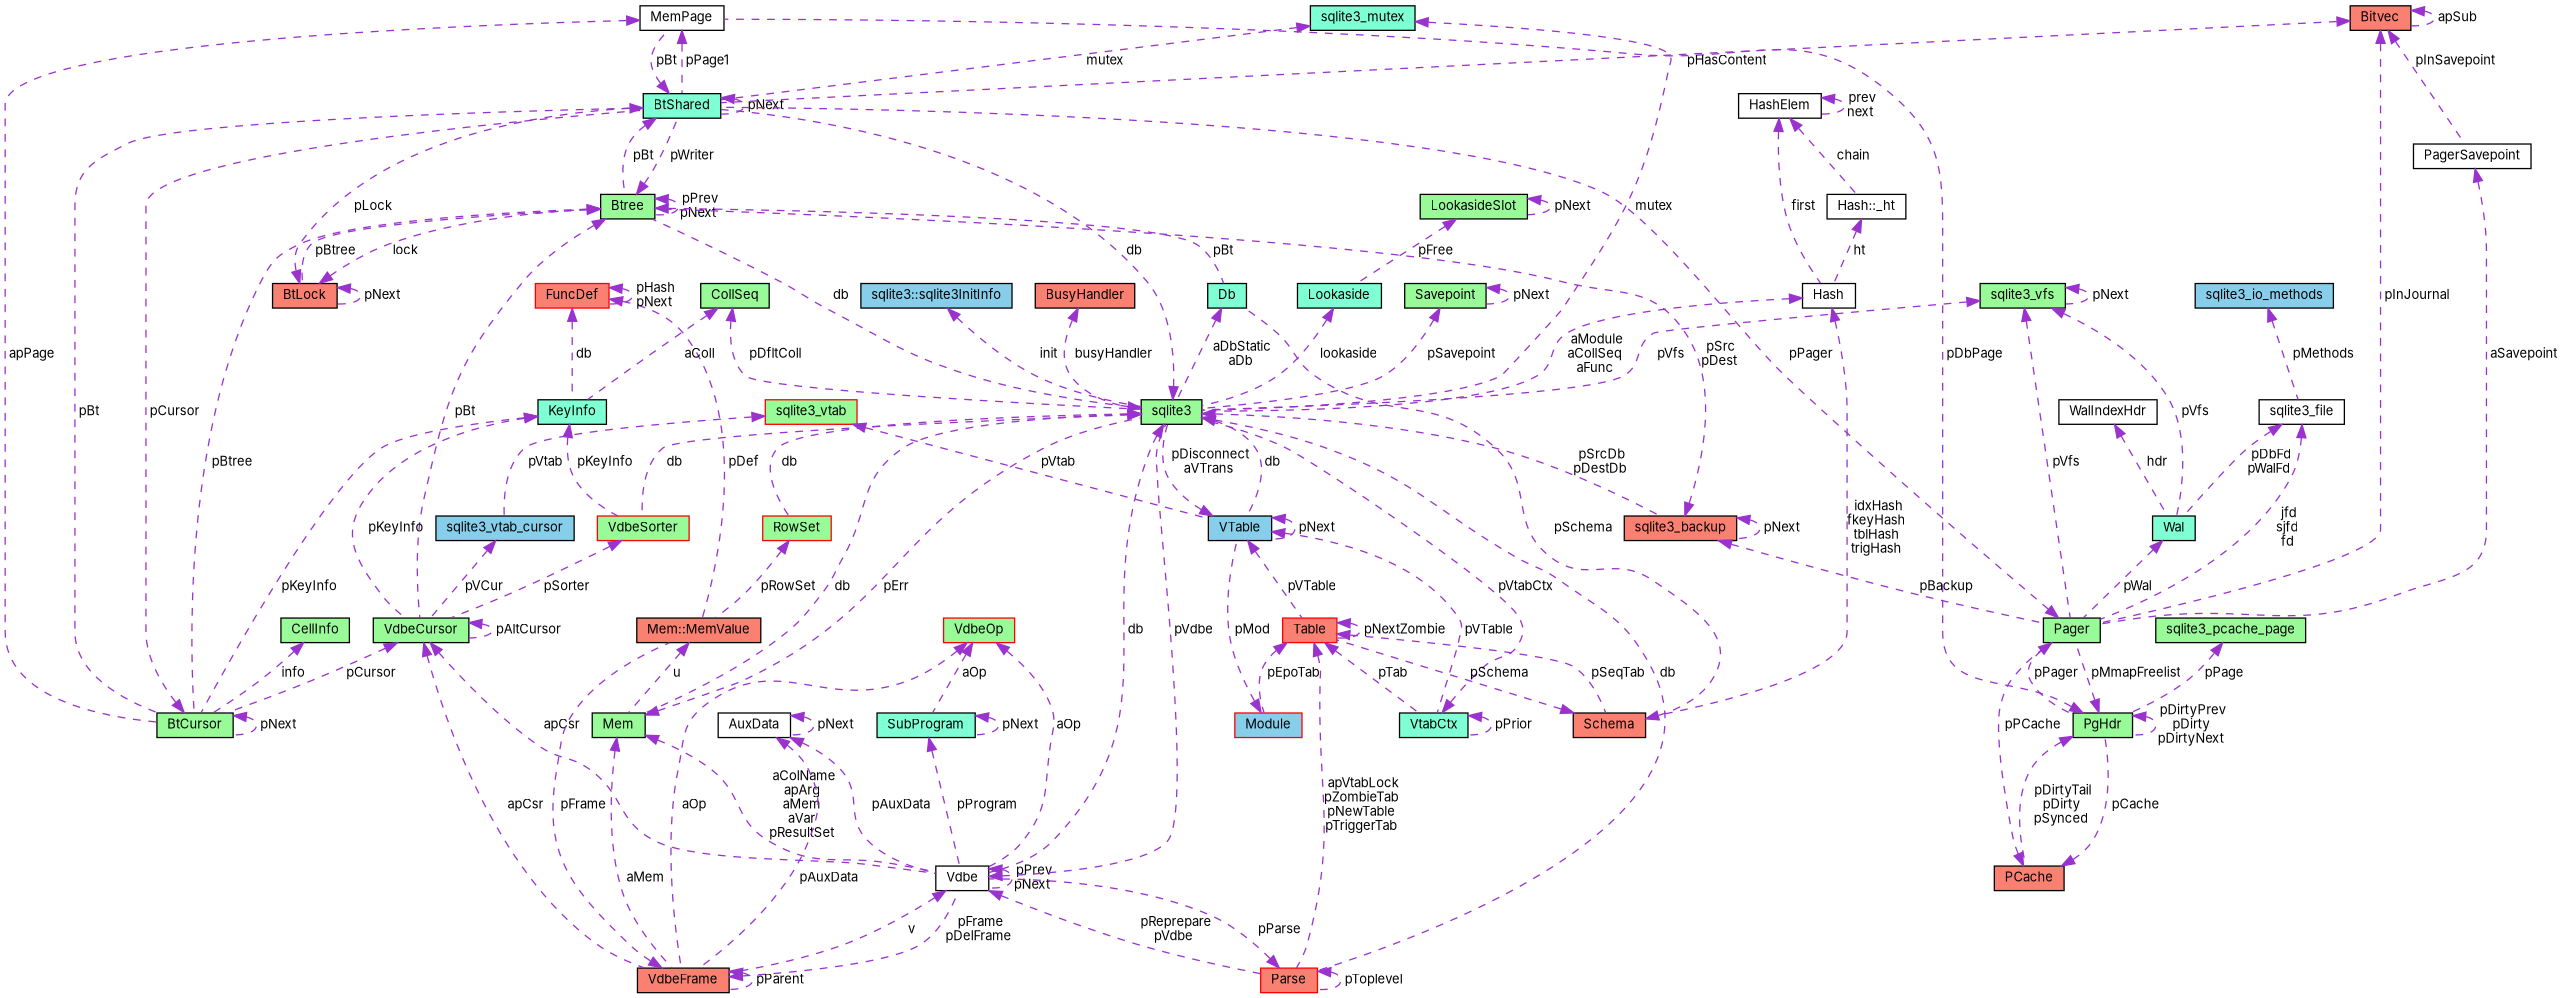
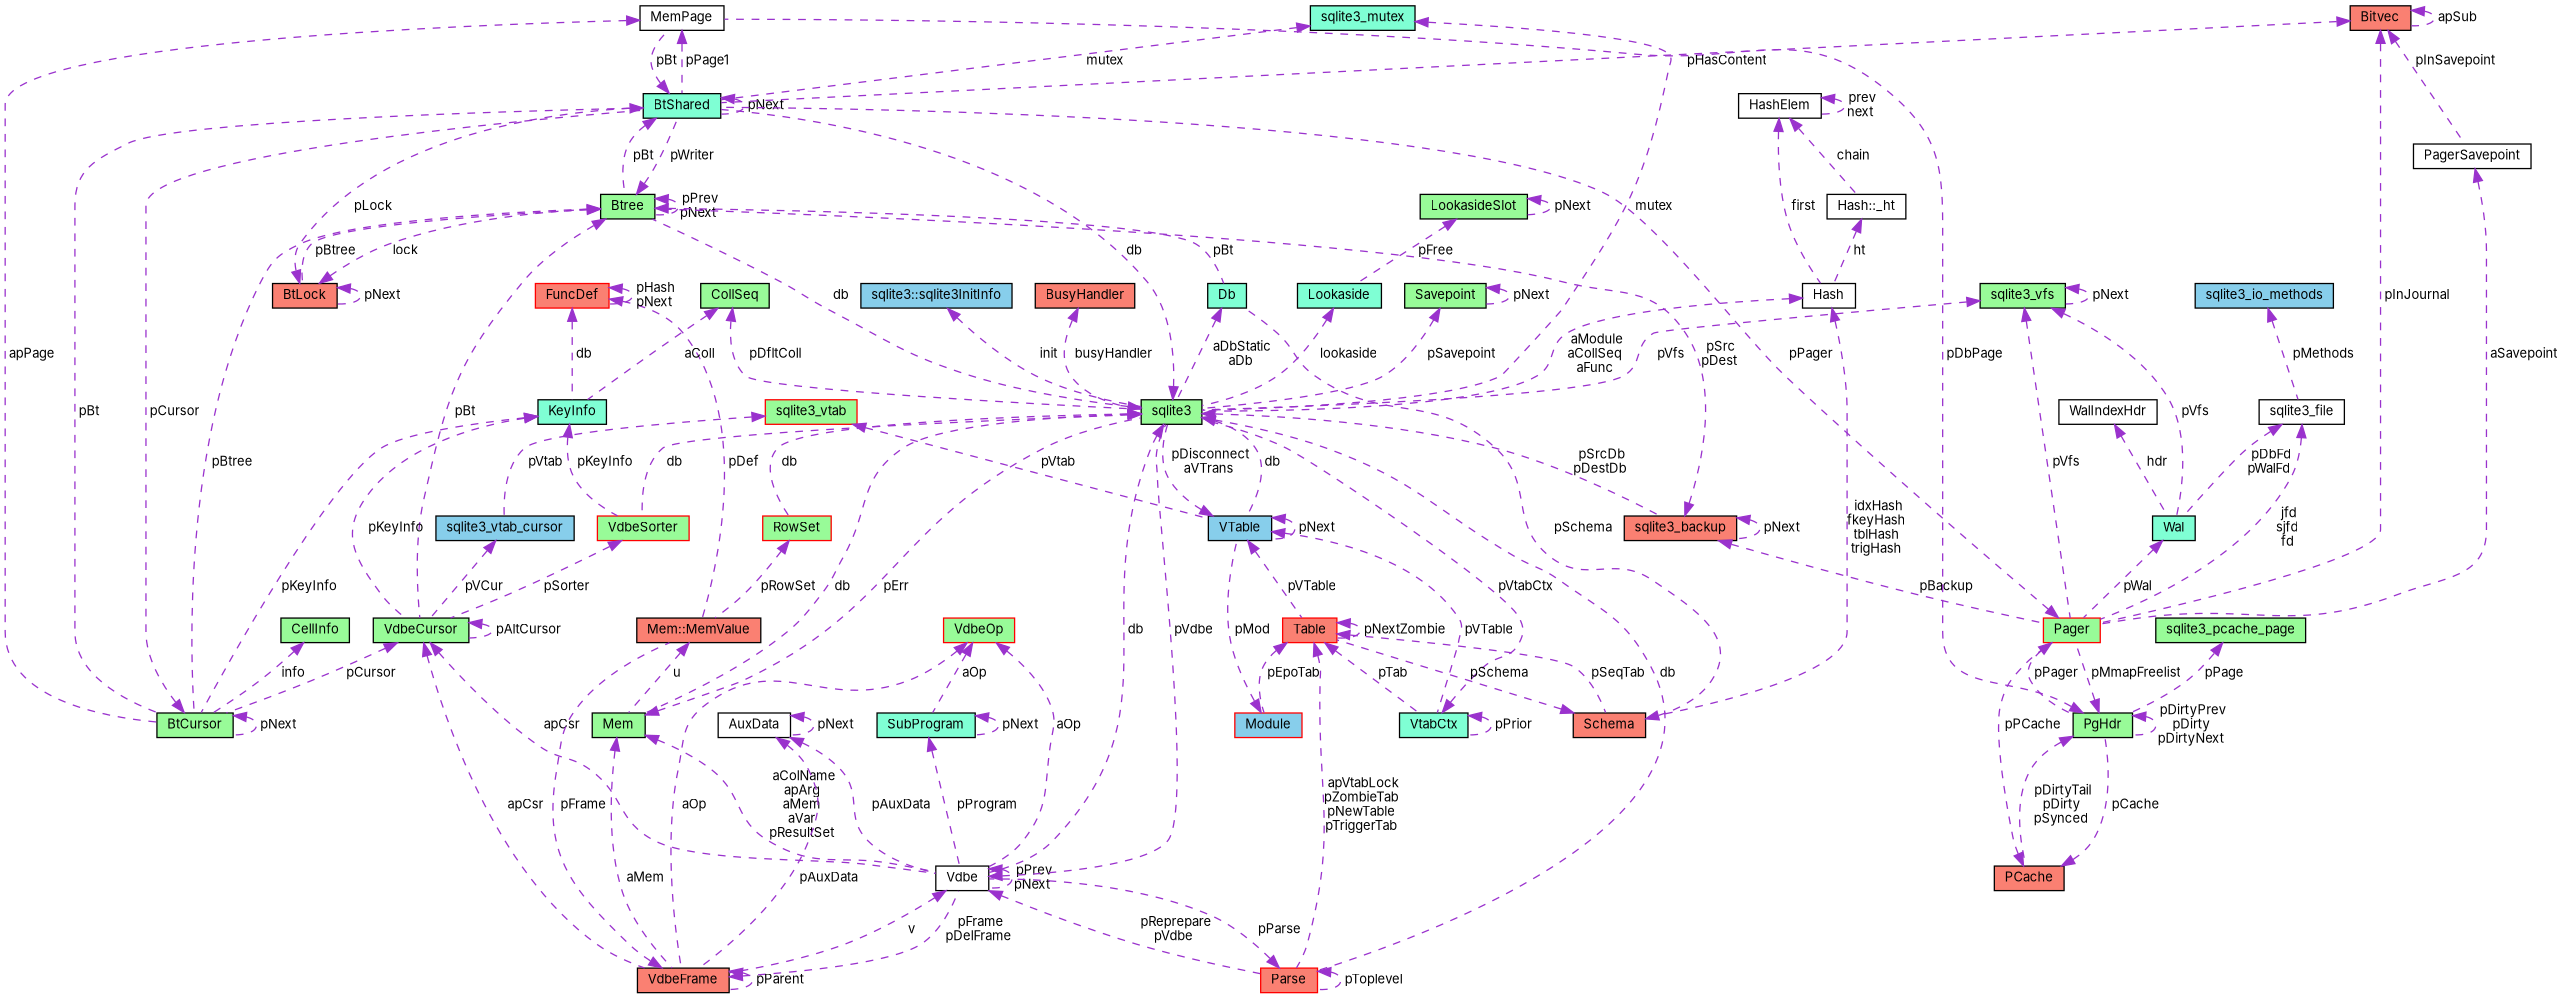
node "Pager": color black -> red
